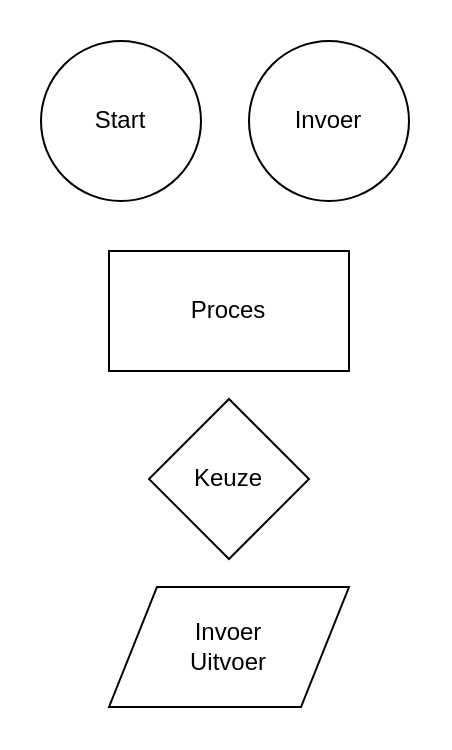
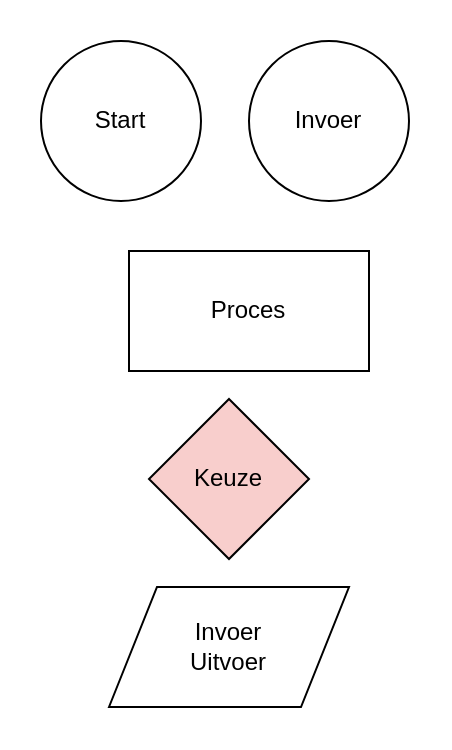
node "Proces": moved (229, 311) -> (249, 311)
node "Keuze": fillcolor #ffffff -> #f8cecc
